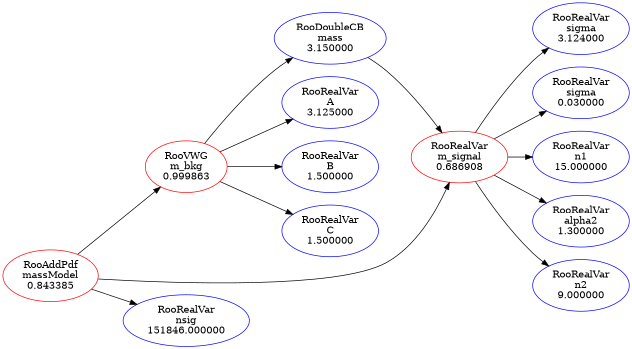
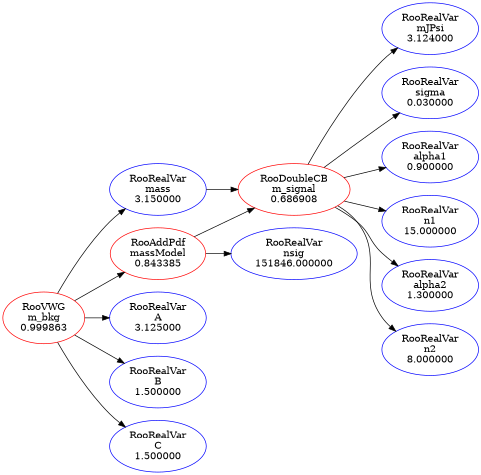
node "RooRealVar sigma 3.124000": label "RooRealVar sigma 3.124000" -> "RooRealVar mJPsi 3.124000"
node "RooDoubleCB mass 3.150000": label "RooDoubleCB mass 3.150000" -> "RooRealVar mass 3.150000"
node "RooRealVar alpha1 0.900000": added
node "RooRealVar m_signal 0.686908": label "RooRealVar m_signal 0.686908" -> "RooDoubleCB m_signal 0.686908"
edge "RooAddPdf massModel 0.843385" -> "RooVWG m_bkg 0.999863": reversed
node "RooRealVar n2 9.000000": label "RooRealVar n2 9.000000" -> "RooRealVar n2 8.000000"
